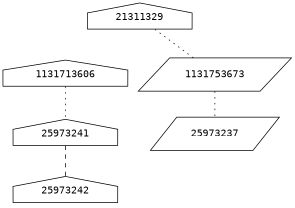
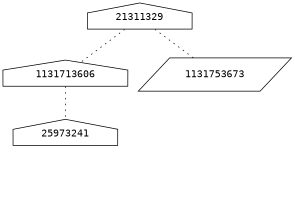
edge "21311329" -- "1131713606": added
node "25973237": removed
node "25973242": removed
